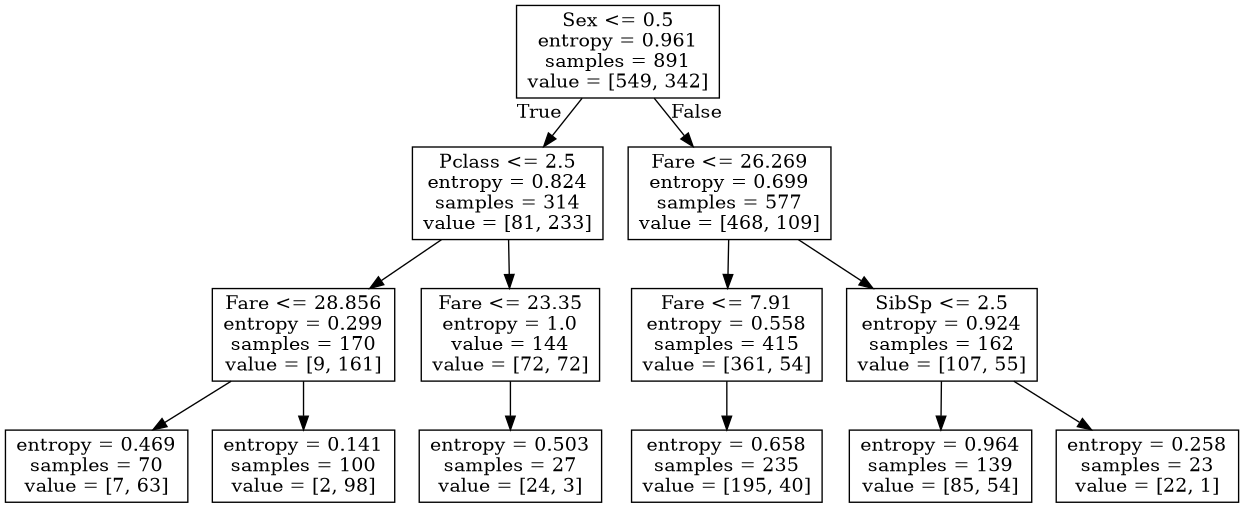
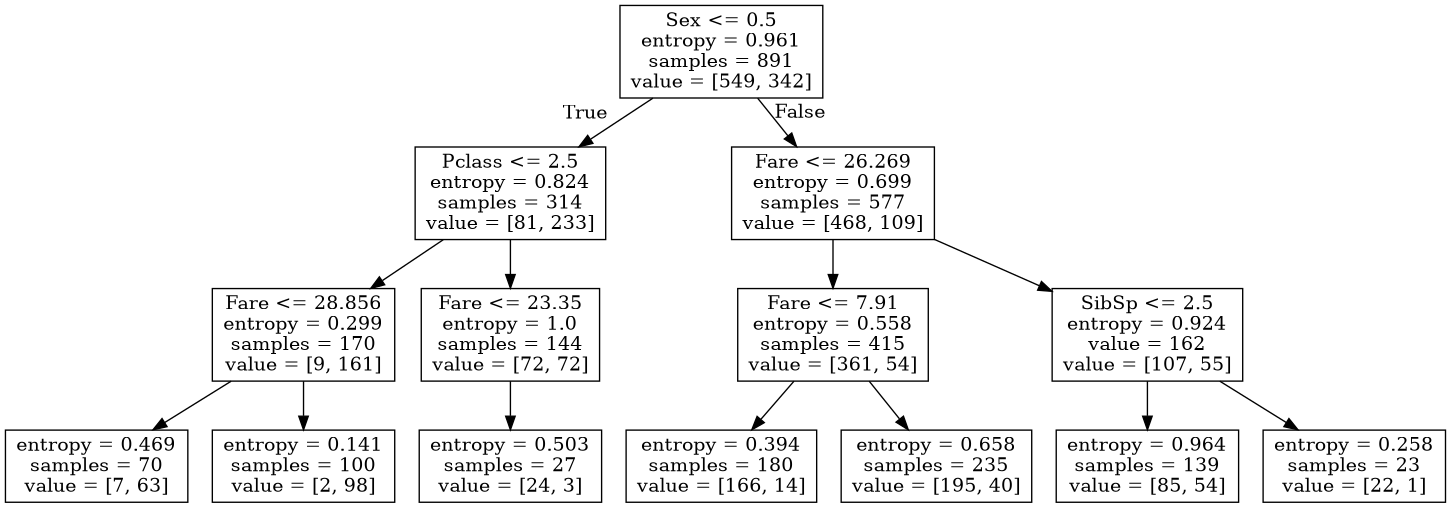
node "Fare <= 23.35 entropy = 1.0 value = 144 value = [72, 72]": label "Fare <= 23.35 entropy = 1.0 value = 144 value = [72, 72]" -> "Fare <= 23.35 entropy = 1.0 samples = 144 value = [72, 72]"
node "SibSp <= 2.5 entropy = 0.924 samples = 162 value = [107, 55]": label "SibSp <= 2.5 entropy = 0.924 samples = 162 value = [107, 55]" -> "SibSp <= 2.5 entropy = 0.924 value = 162 value = [107, 55]"
node "entropy = 0.394 samples = 180 value = [166, 14]": added
